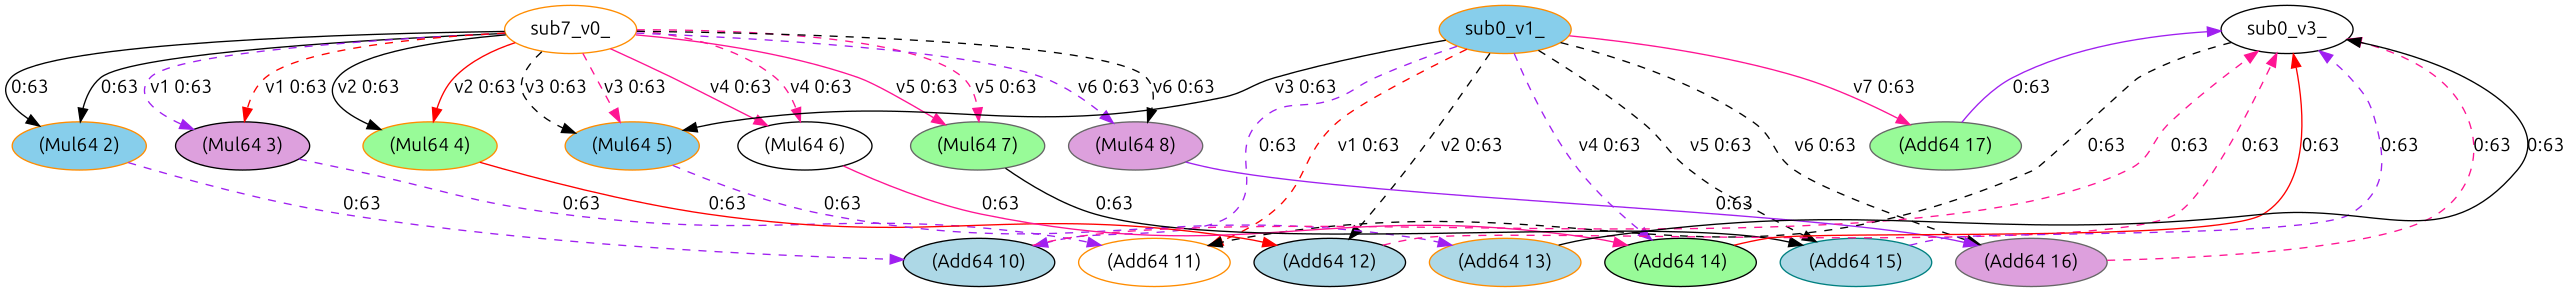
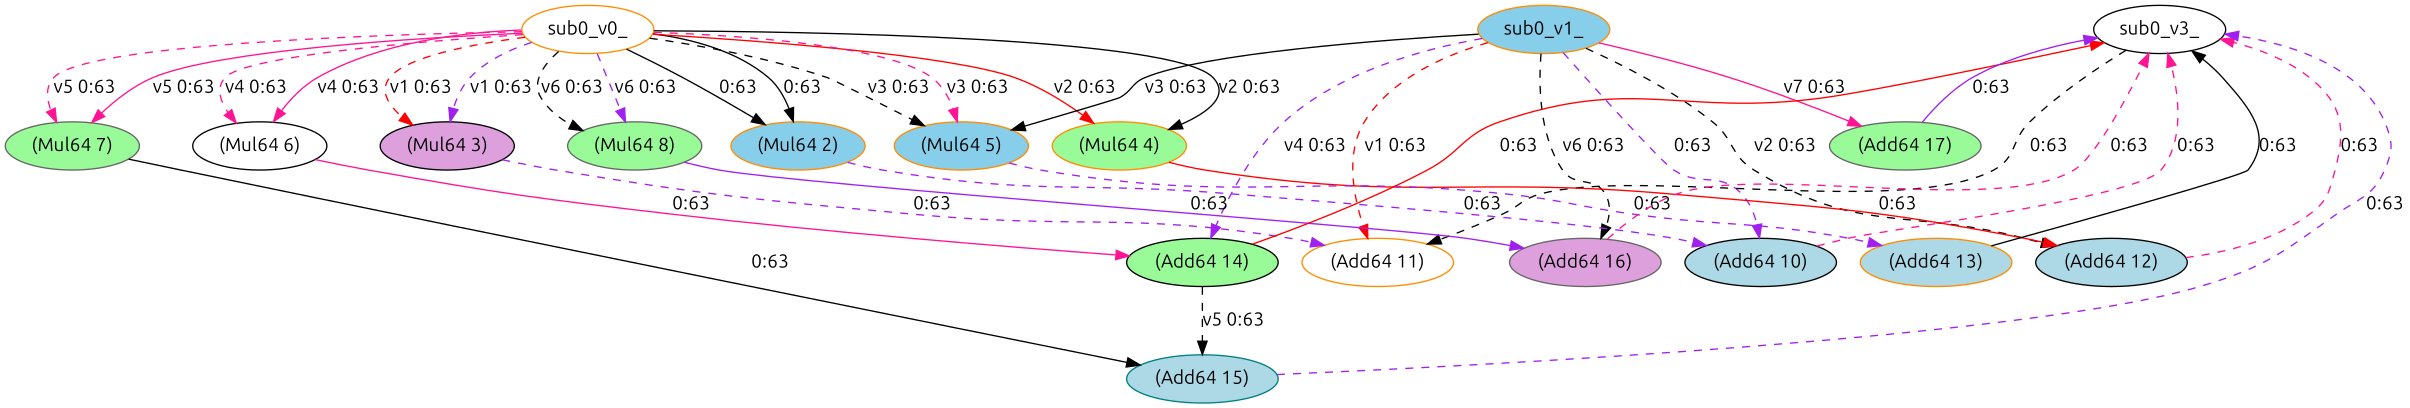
node "sub7_v0_": label "sub7_v0_" -> "sub0_v0_"
node "(Mul64 8)": fillcolor plum -> palegreen
edge "sub0_v1_" -> "(Add64 15)": now "(Add64 14)" -> "(Add64 15)"
